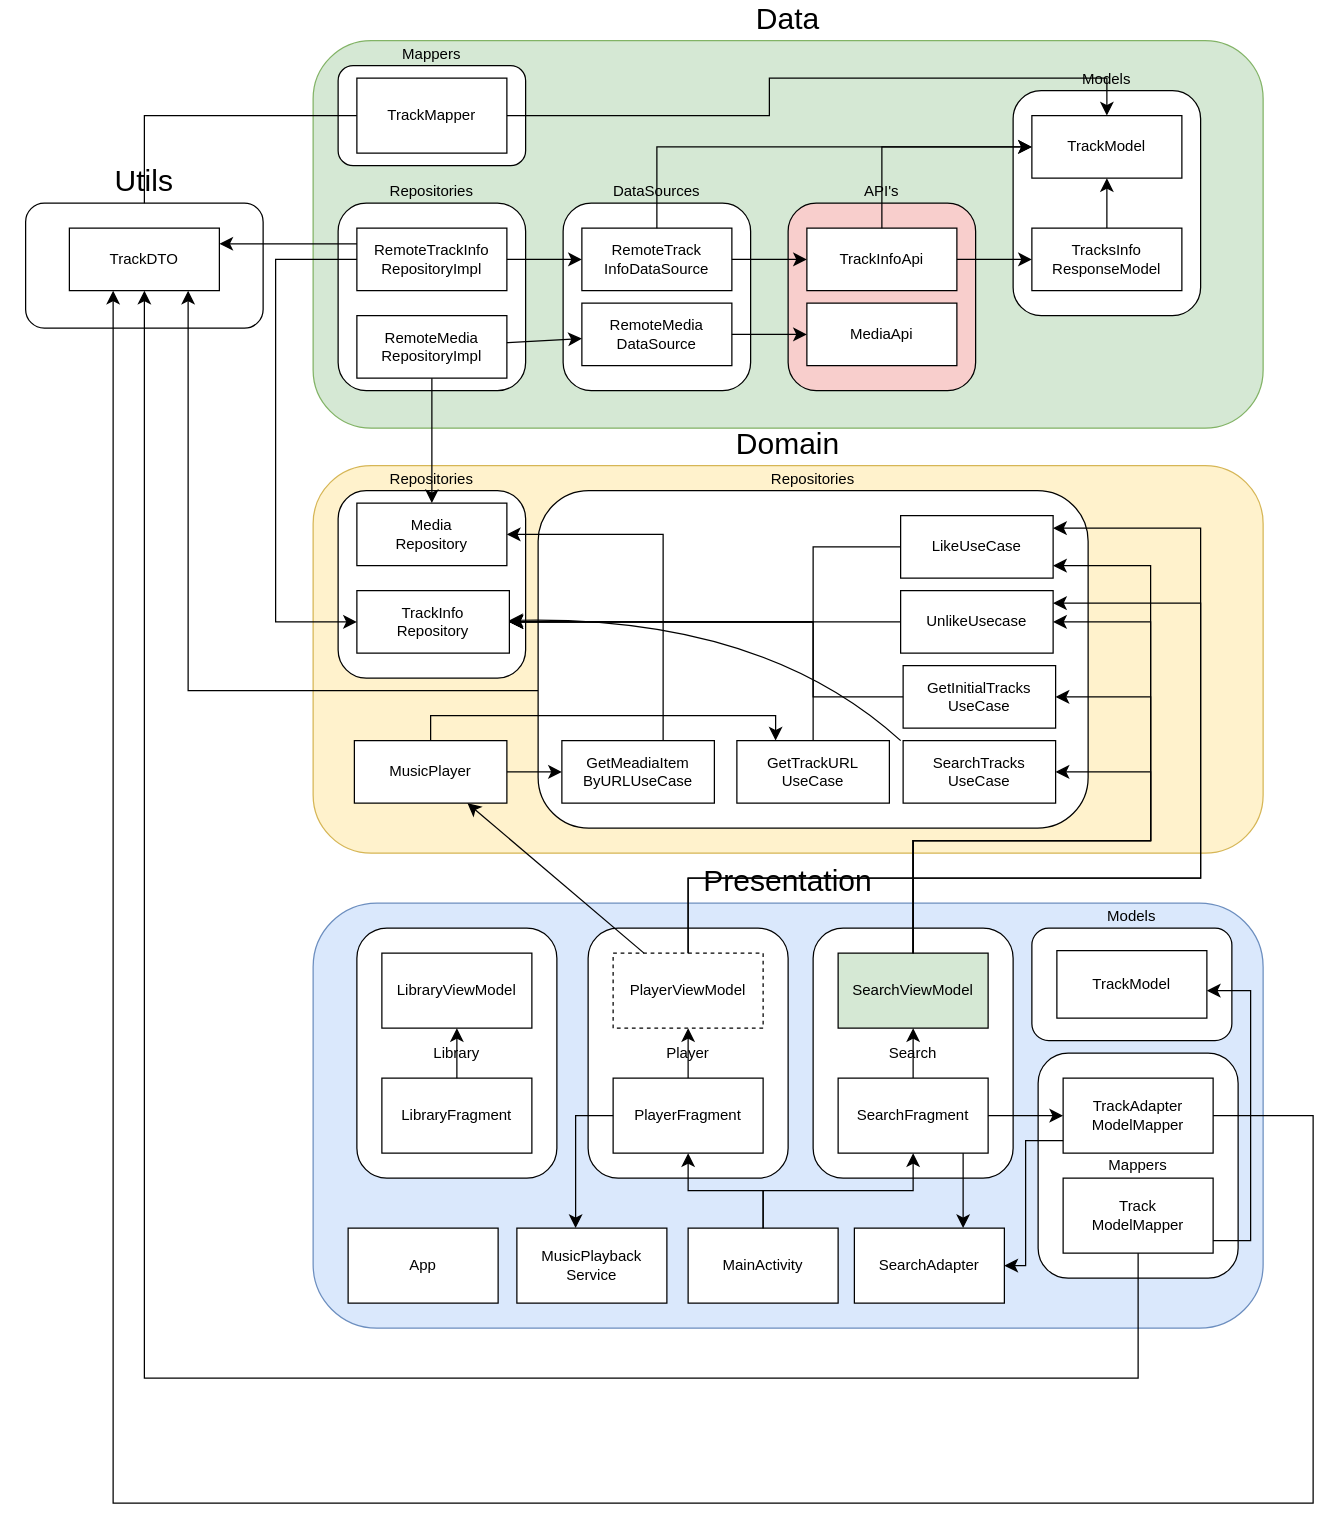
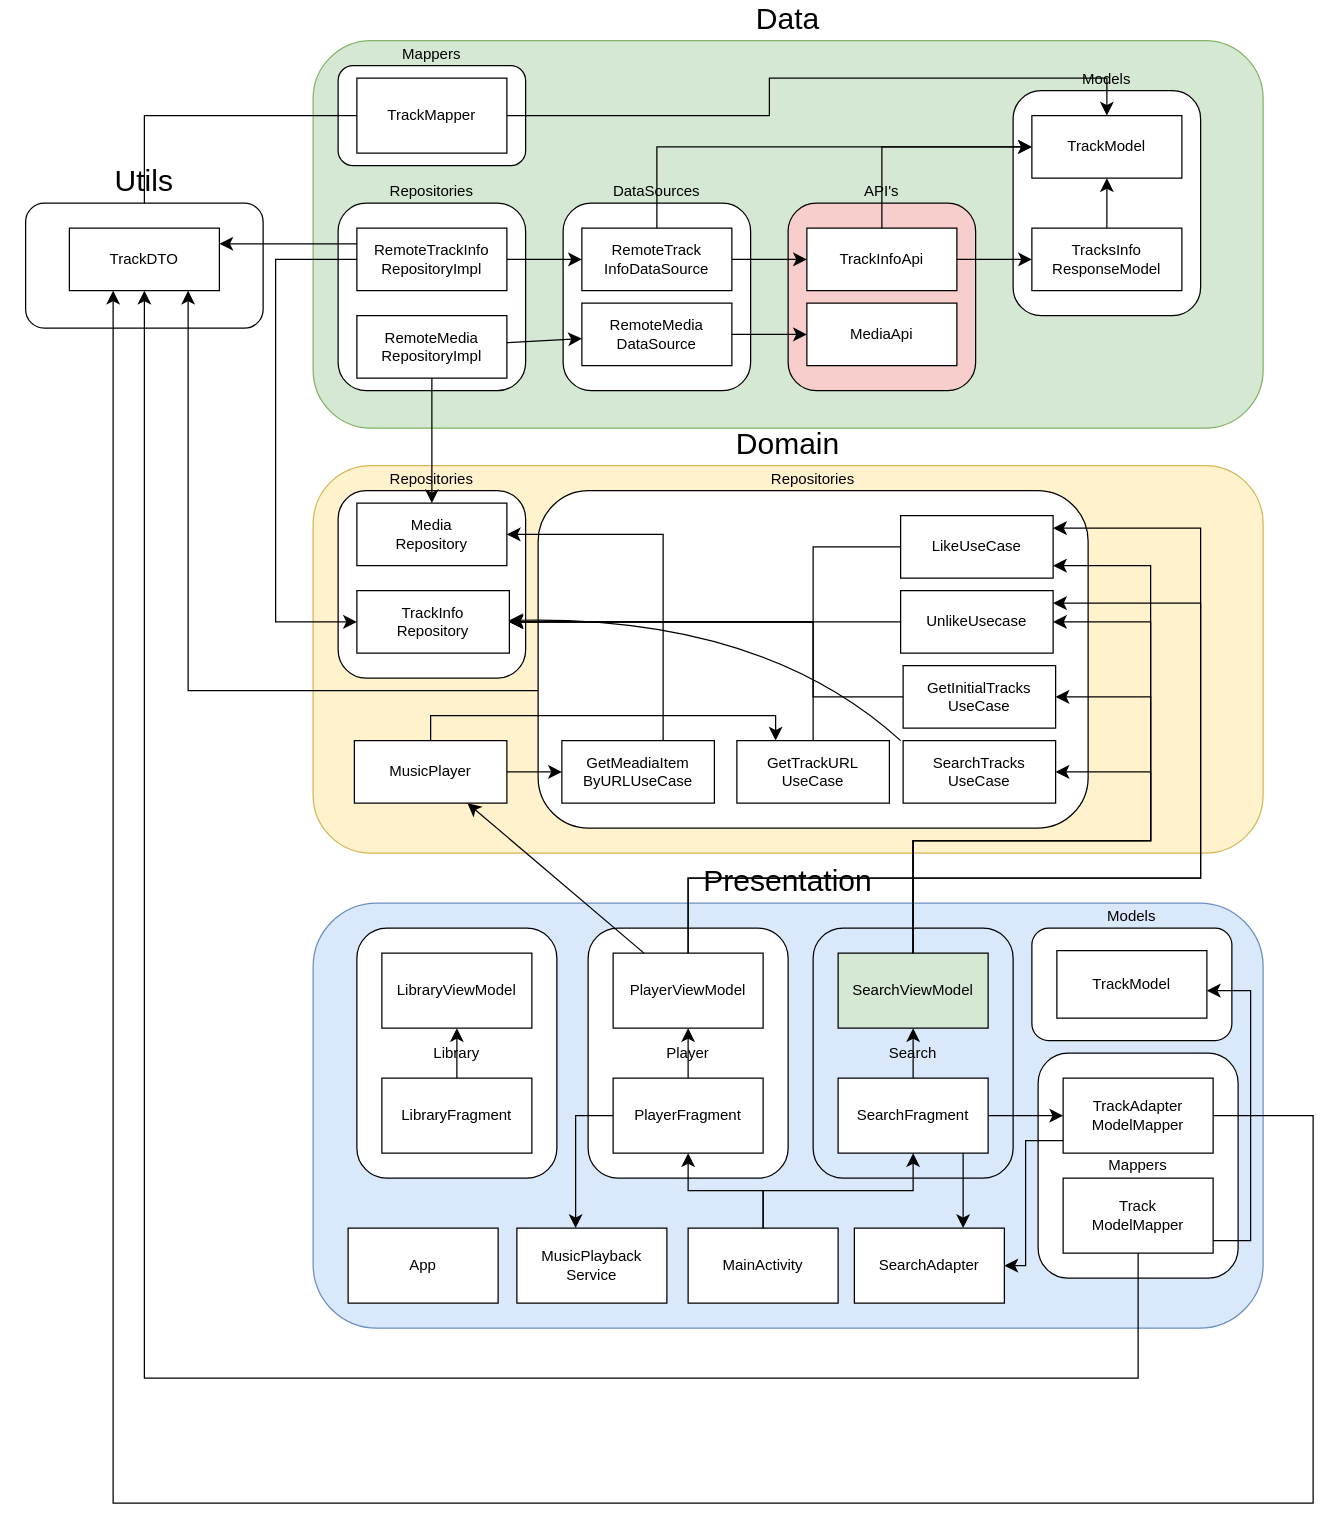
node "PlayerViewModel": style dashed -> solid
node "Search": fillcolor #ffffff -> #dae8fc
